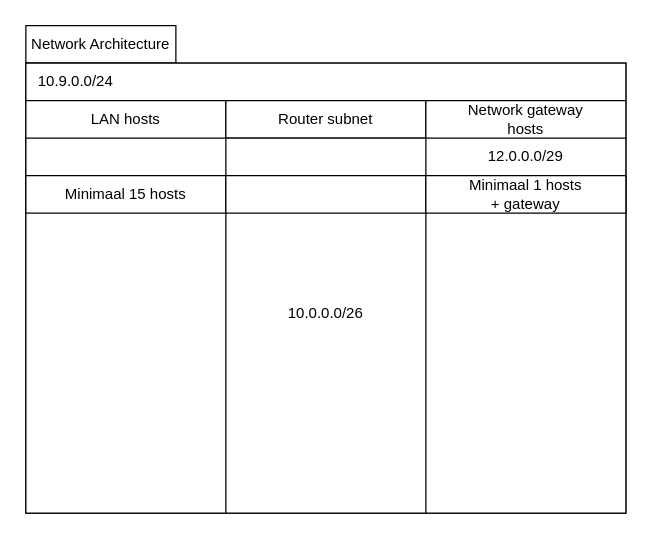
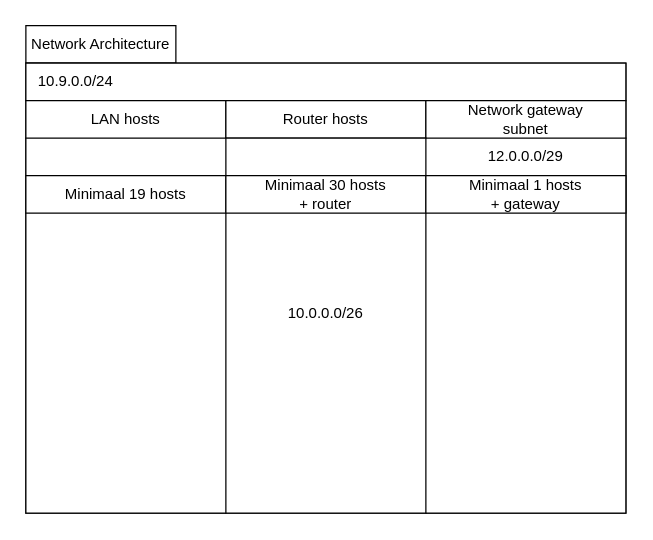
node "Router subnet": label "Router subnet" -> "Router hosts"
node "Network gateway hosts": label "Network gateway hosts" -> "Network gateway subnet"
node "Minimaal 15 hosts": label "Minimaal 15 hosts" -> "Minimaal 19 hosts"
node "Minimaal 30 hosts + router": added
